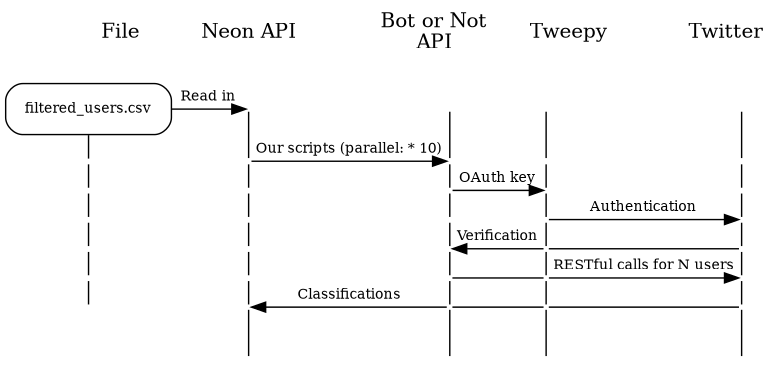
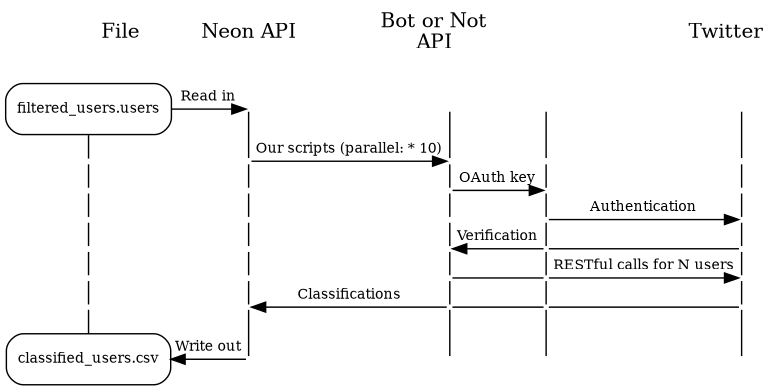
node "Tweepy": removed
node "filtered_users.csv": label "filtered_users.csv" -> "filtered_users.users"
node "classified_users.csv": added
